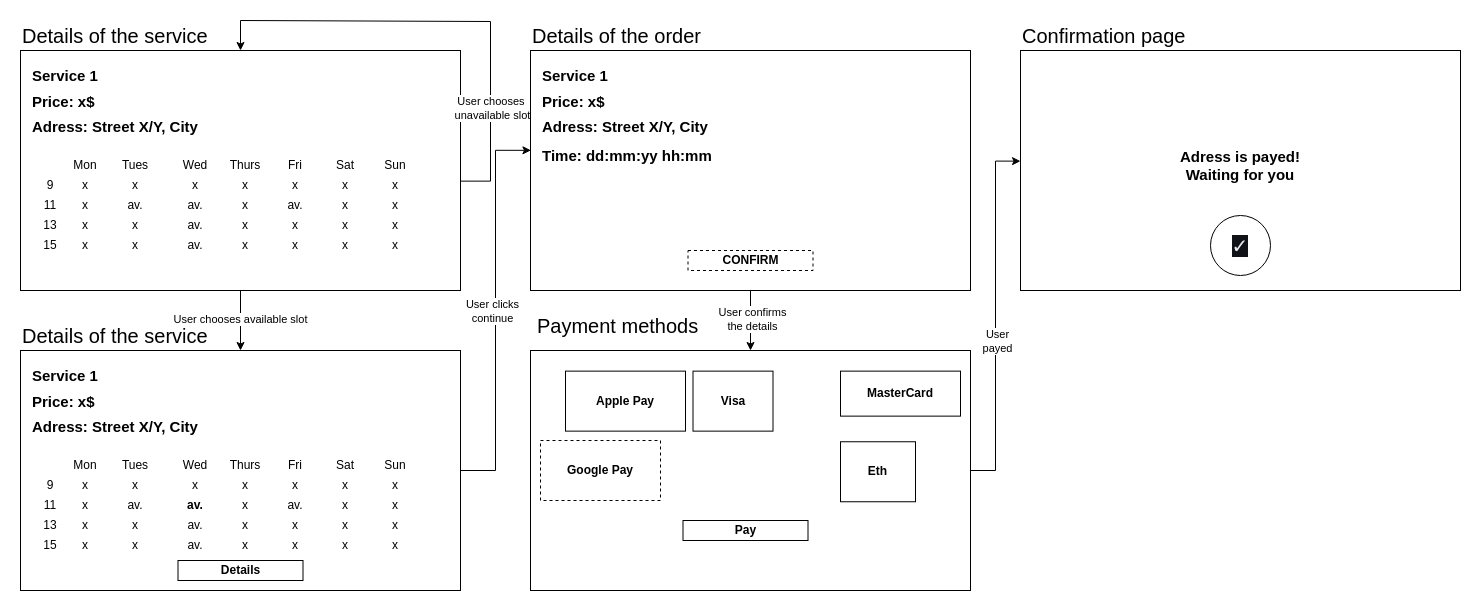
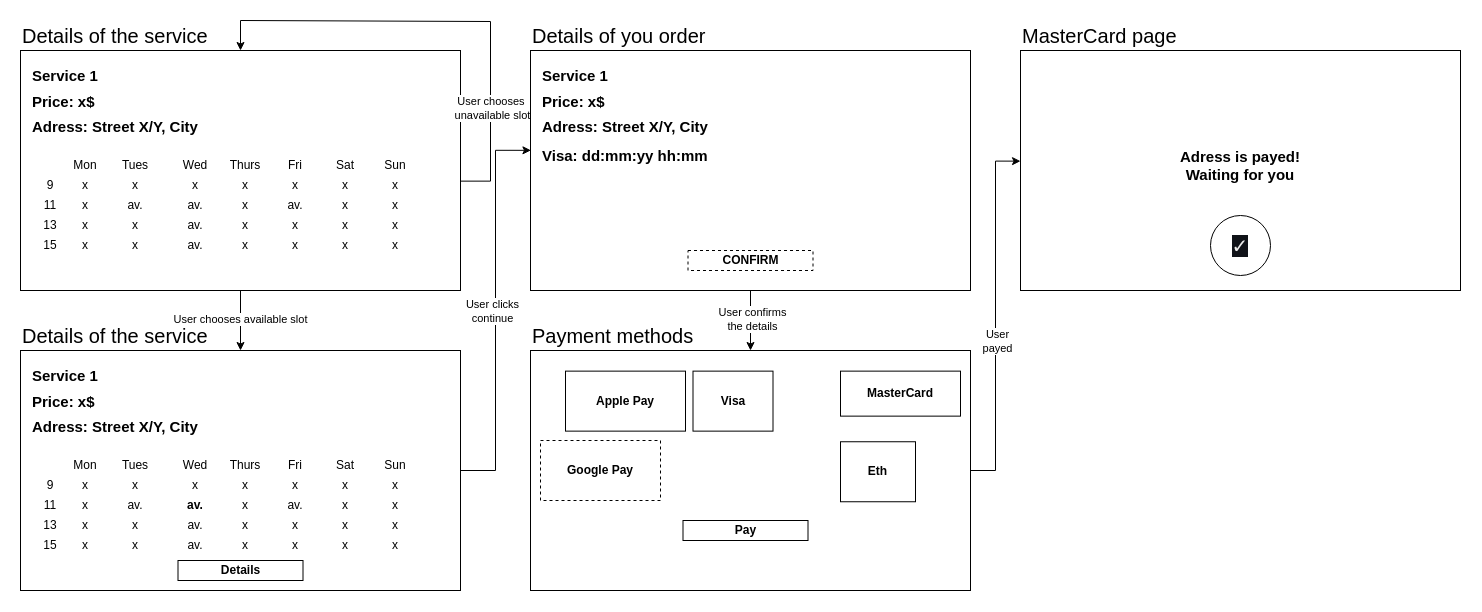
node "Details of the order": label "Details of the order" -> "Details of you order"
node "Confirmation page": label "Confirmation page" -> "MasterCard page"
node "Time: dd:mm:yy hh:mm": label "Time: dd:mm:yy hh:mm" -> "Visa: dd:mm:yy hh:mm"
node "Payment methods": moved (636, 326) -> (631, 336)
